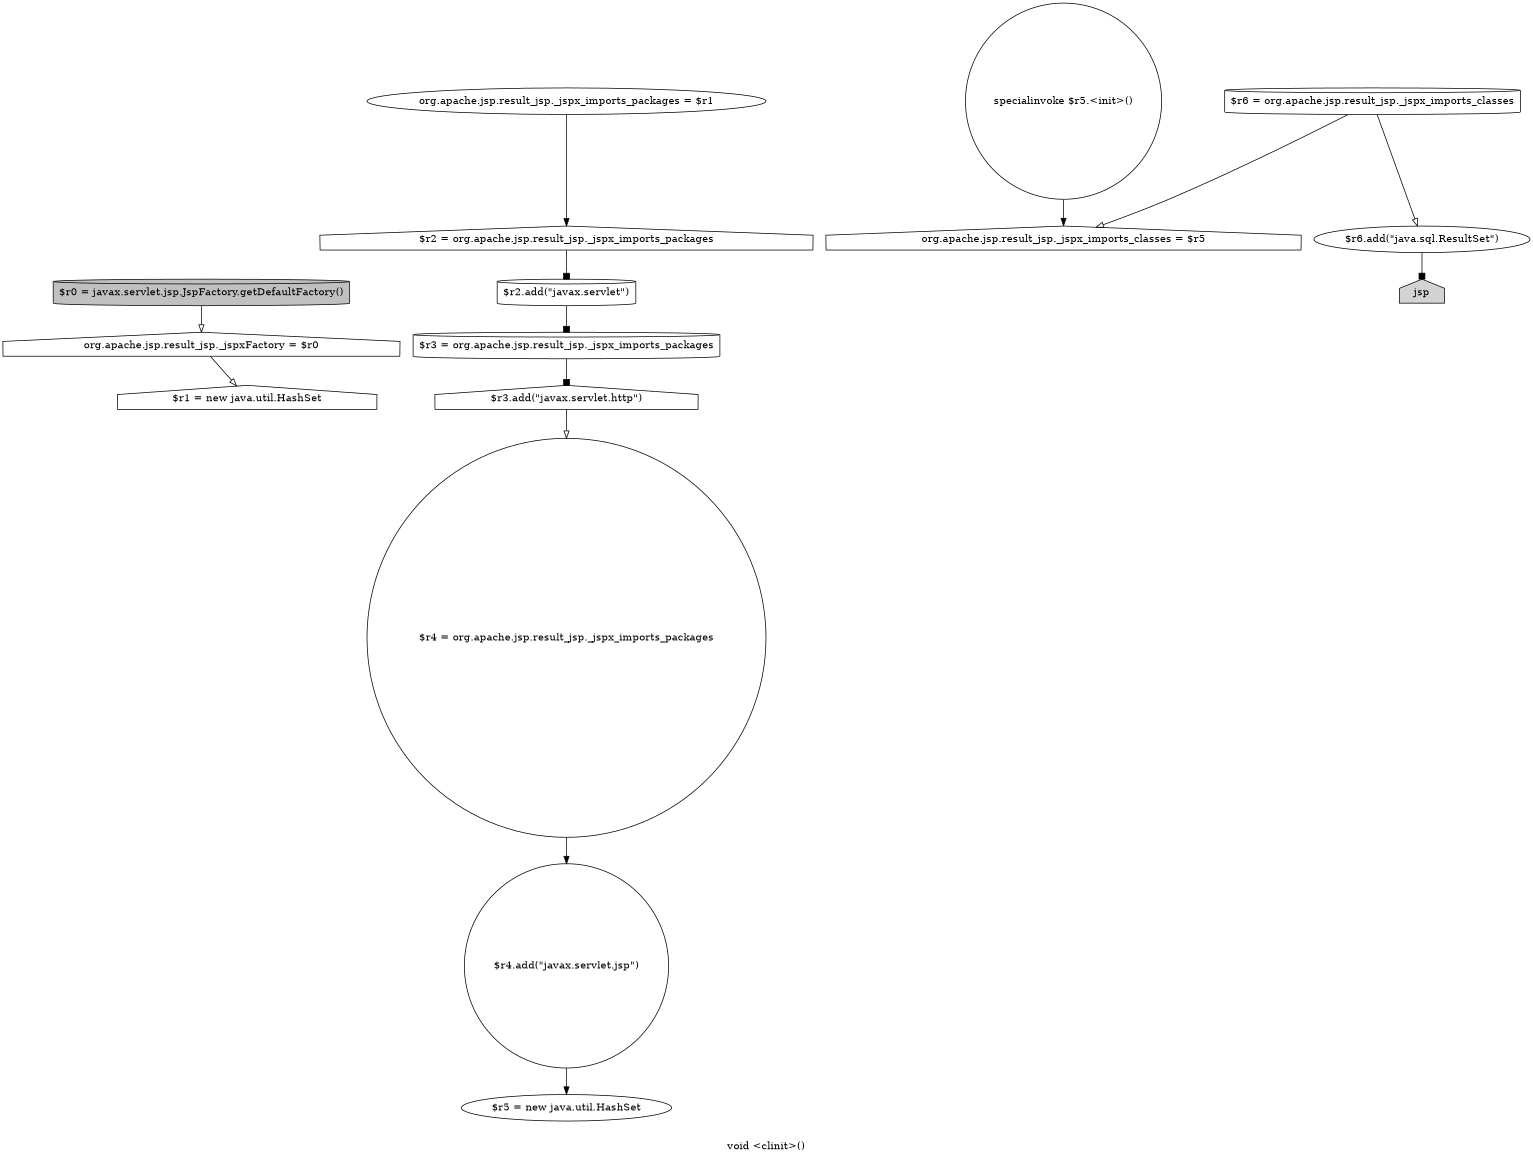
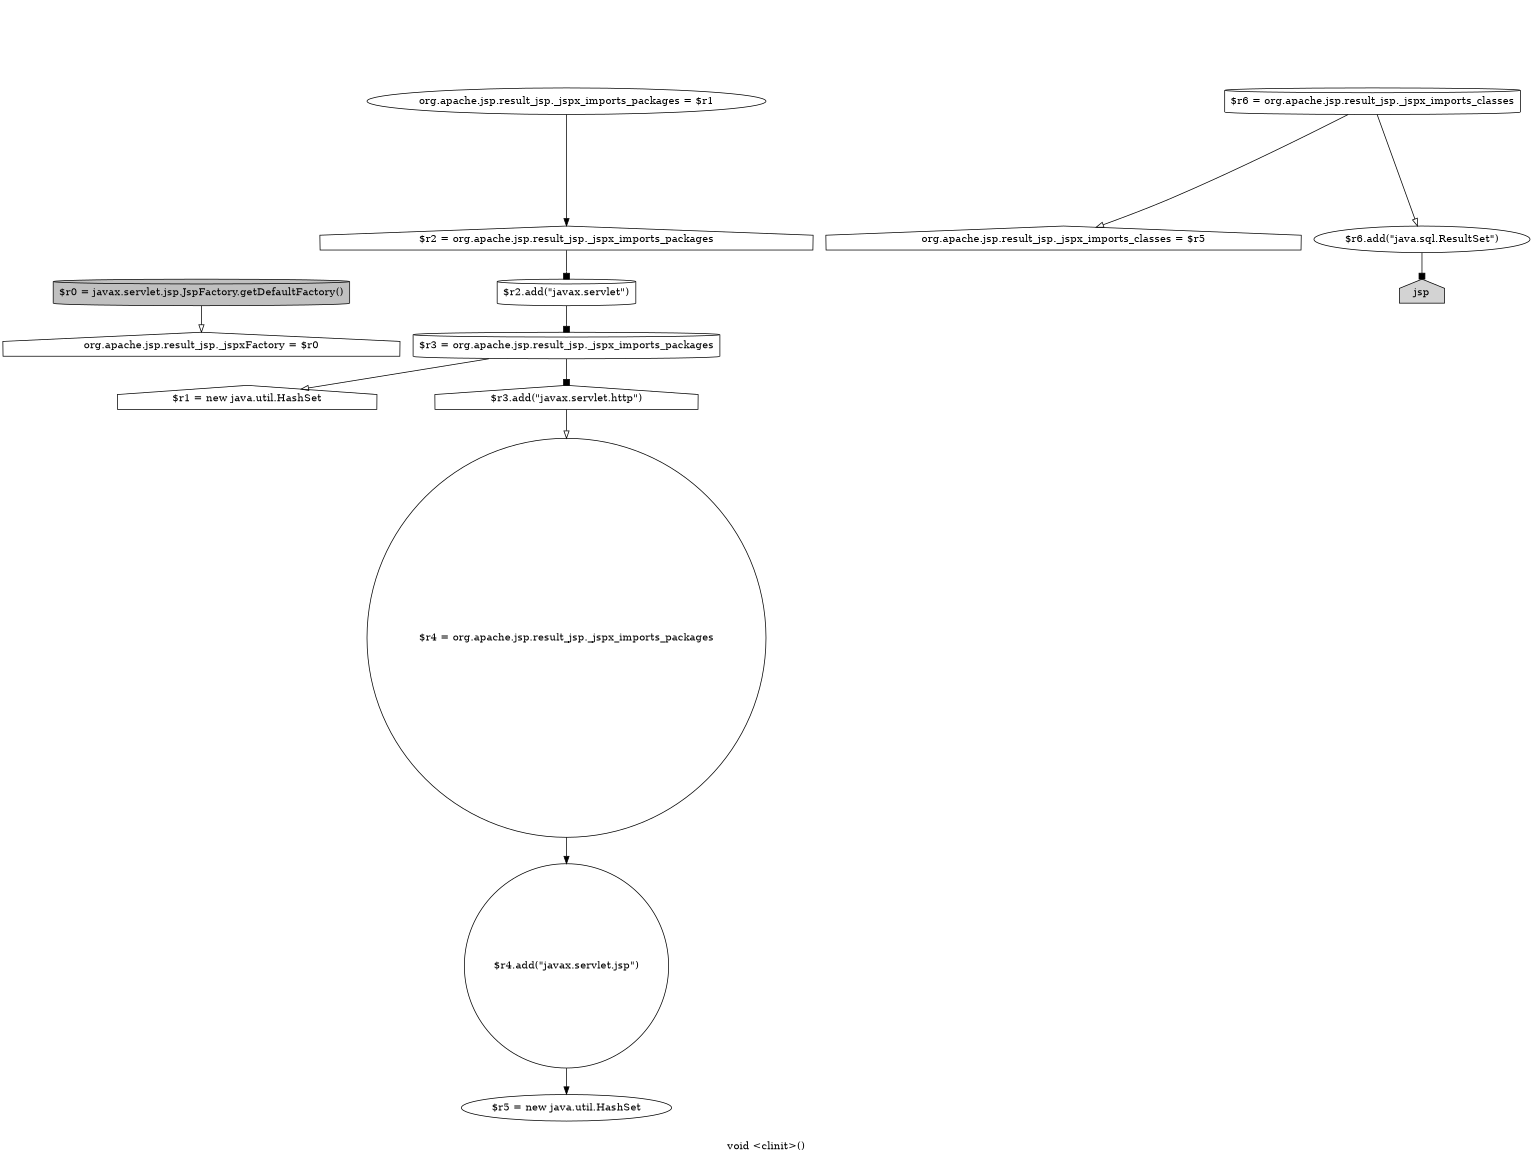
node "specialinvoke $r5.<init>()": removed
edge "org.apache.jsp.result_jsp._jspxFactory = $r0" -> "$r1 = new java.util.HashSet": now "$r3 = org.apache.jsp.result_jsp._jspx_imports_packages" -> "$r1 = new java.util.HashSet"
